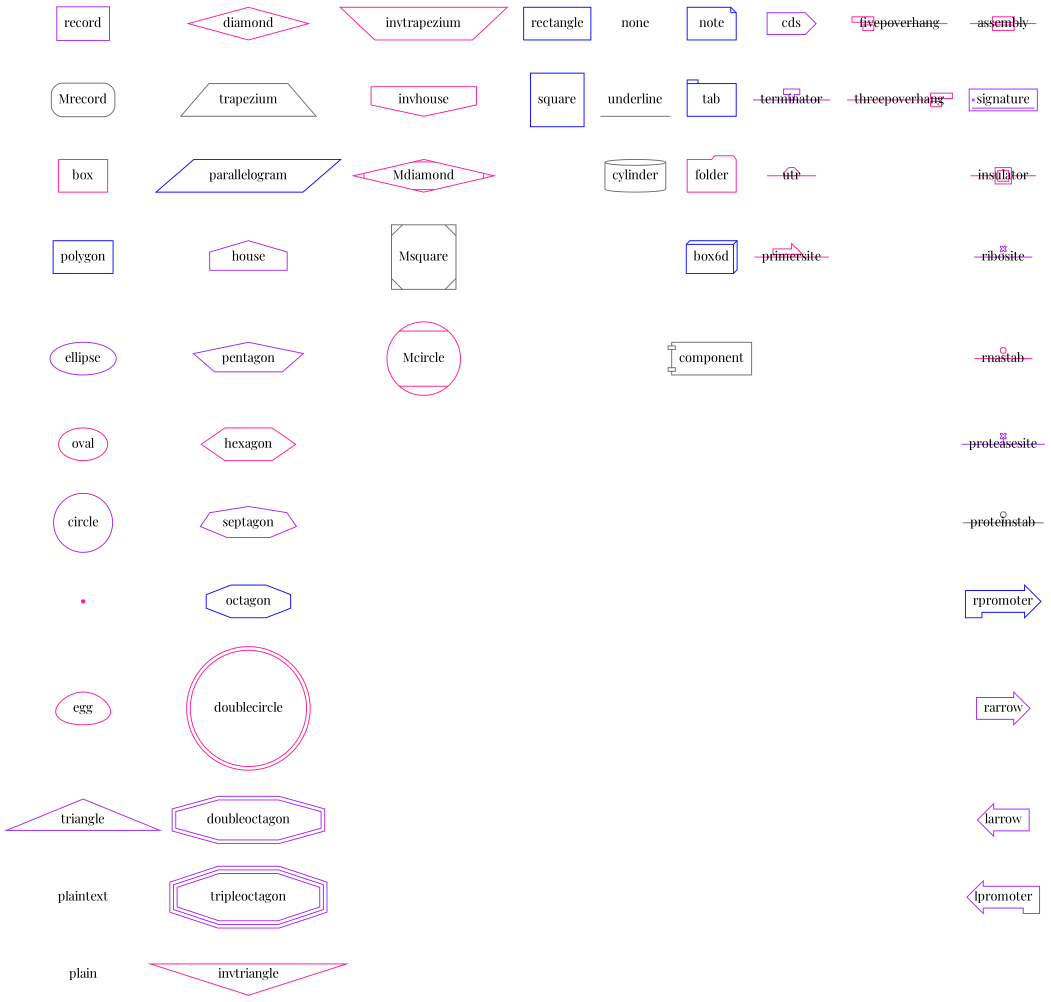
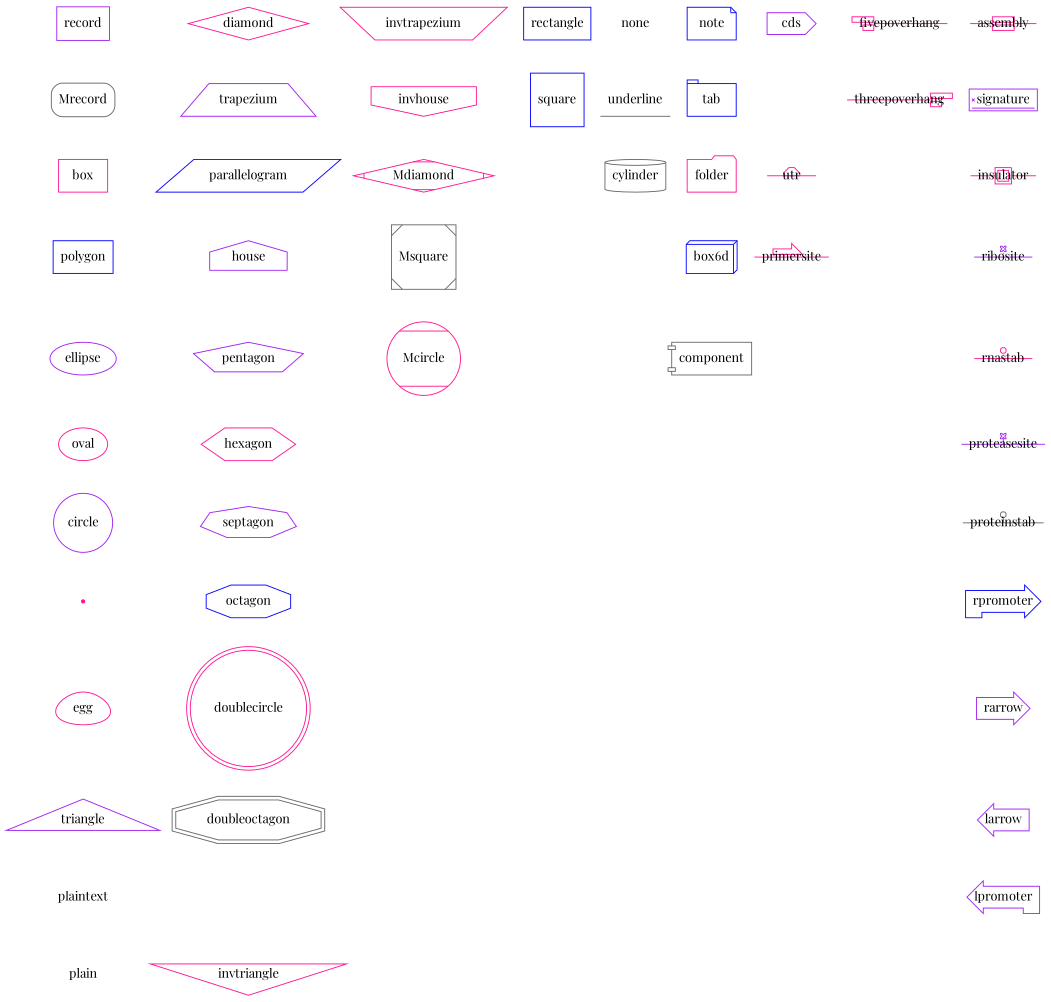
node "trapezium": color gray40 -> purple
node "terminator": removed
node "doubleoctagon": color purple -> gray40
node "tripleoctagon": removed
